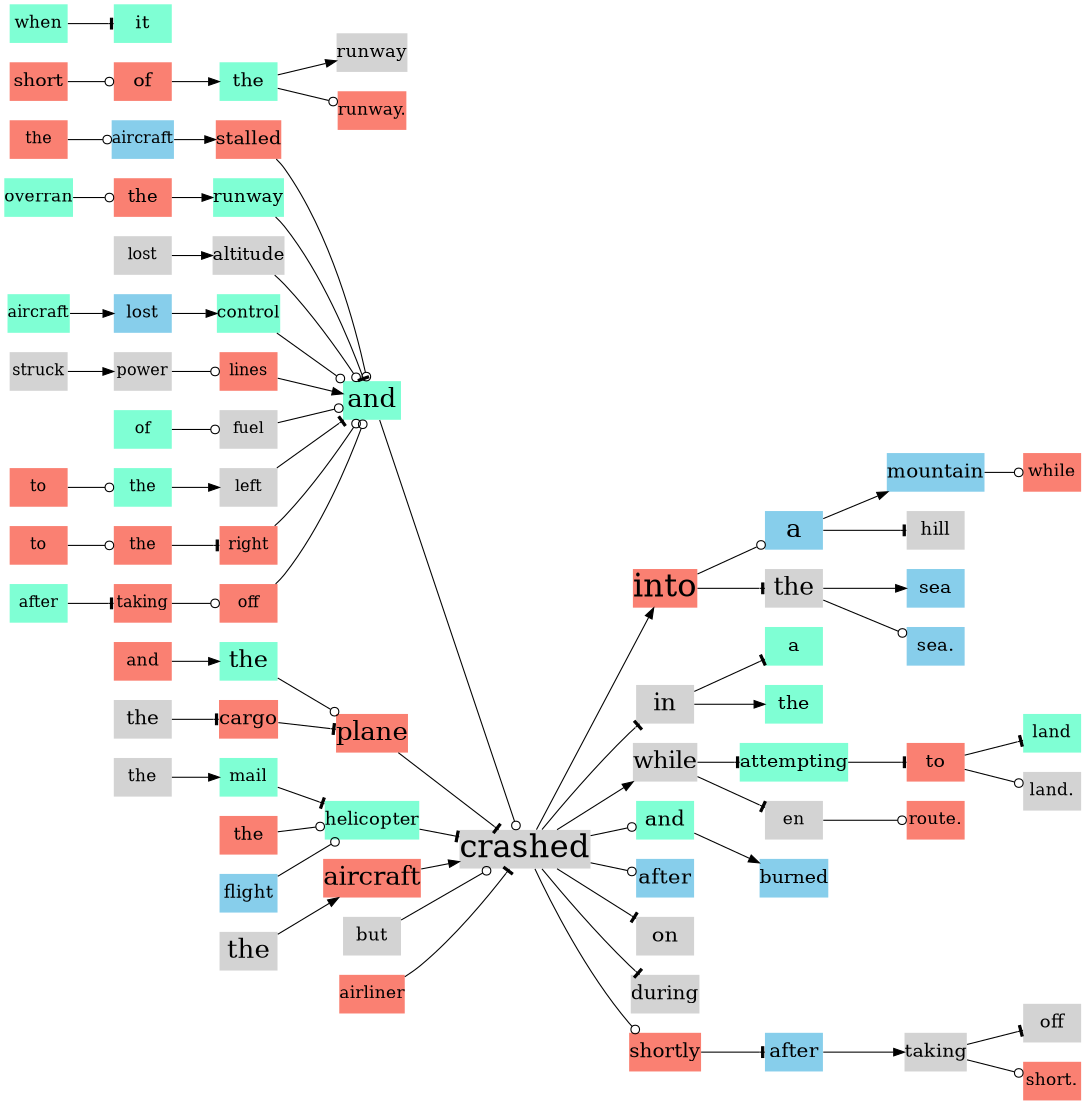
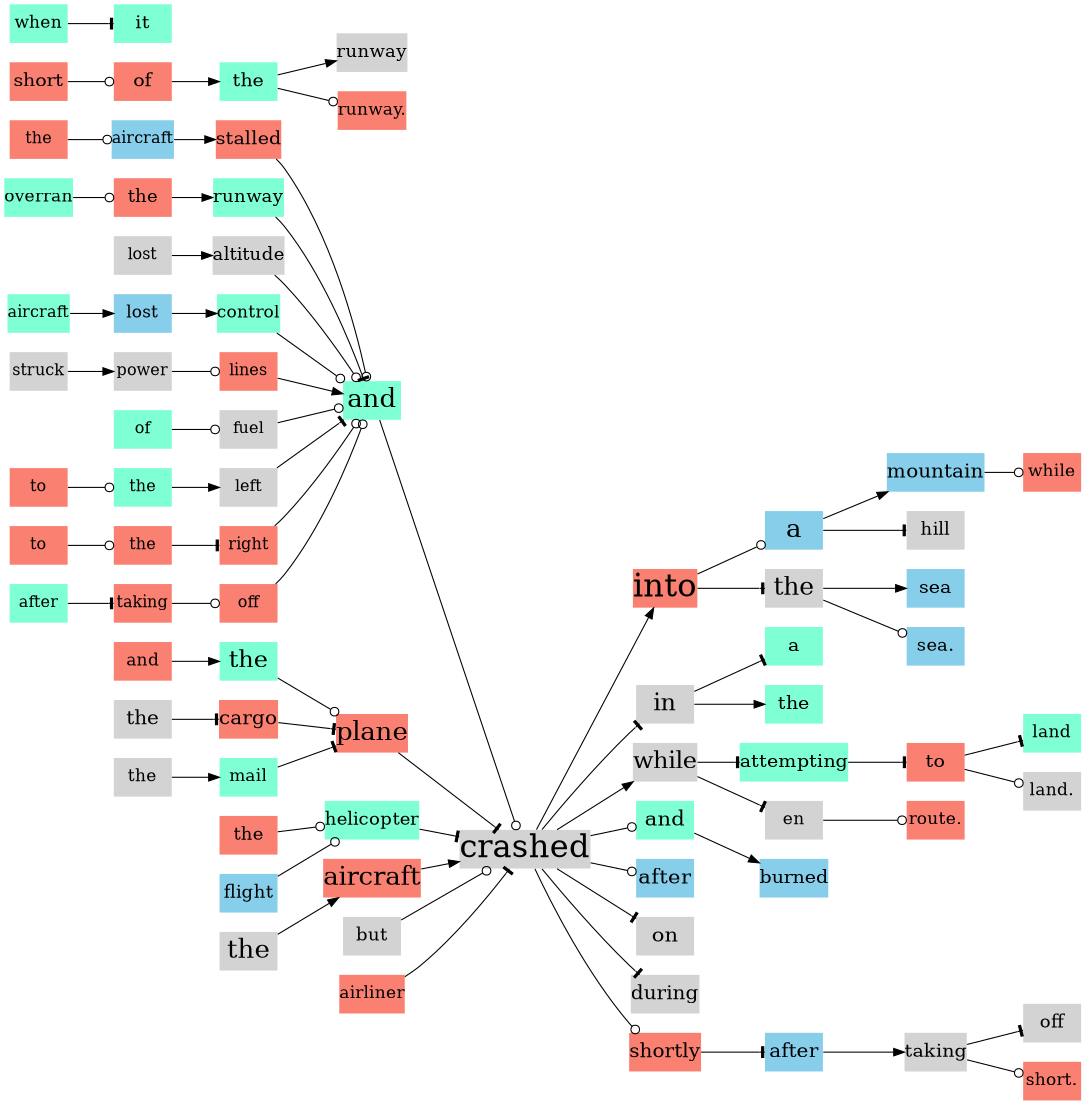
edge "mail" -> "helicopter": now "mail" -> "plane"
